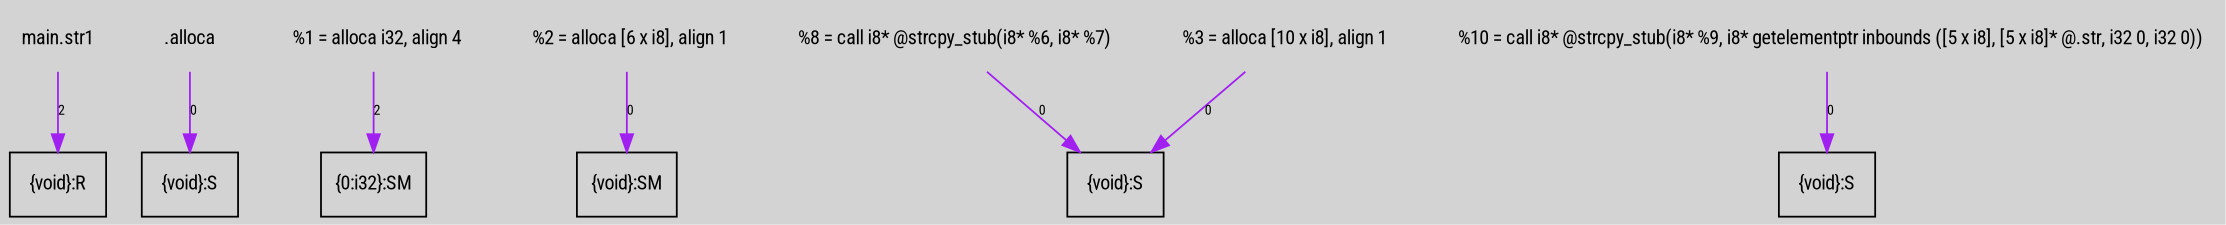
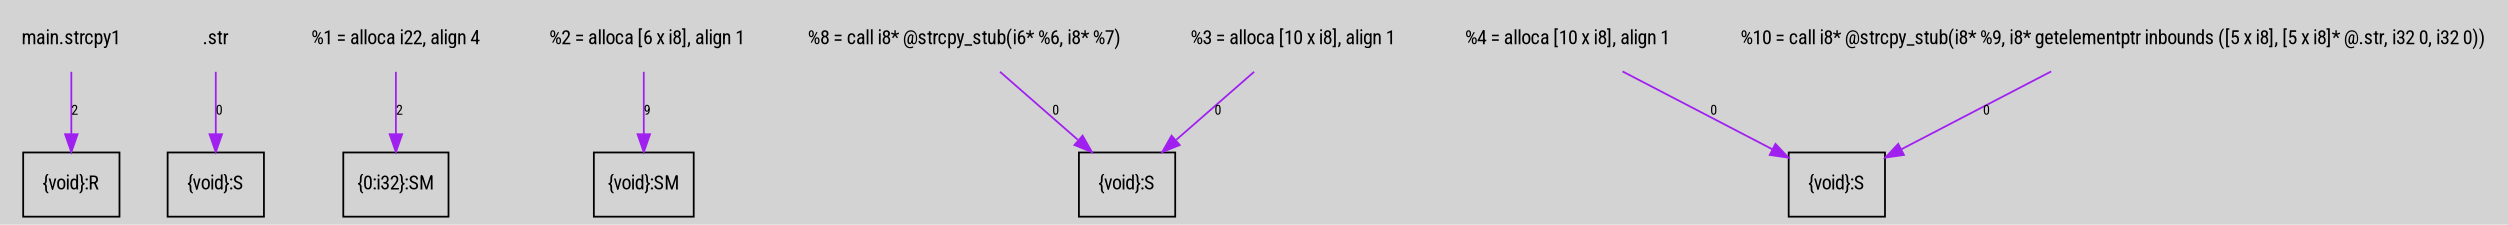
node "main.str1": label "main.str1" -> "main.strcpy1"
node ".alloca": label ".alloca" -> ".str"
node "%1 = alloca i32, align 4": label "%1 = alloca i32, align 4" -> "%1 = alloca i22, align 4"
node "%8 = call i8* @strcpy_stub(i8* %6, i8* %7)": label "%8 = call i8* @strcpy_stub(i8* %6, i8* %7)" -> "%8 = call i8* @strcpy_stub(i6* %6, i8* %7)"
node "%4 = alloca [10 x i8], align 1": added
edge "%2 = alloca [6 x i8], align 1" -> "{void}:SM": label "0" -> "9"
